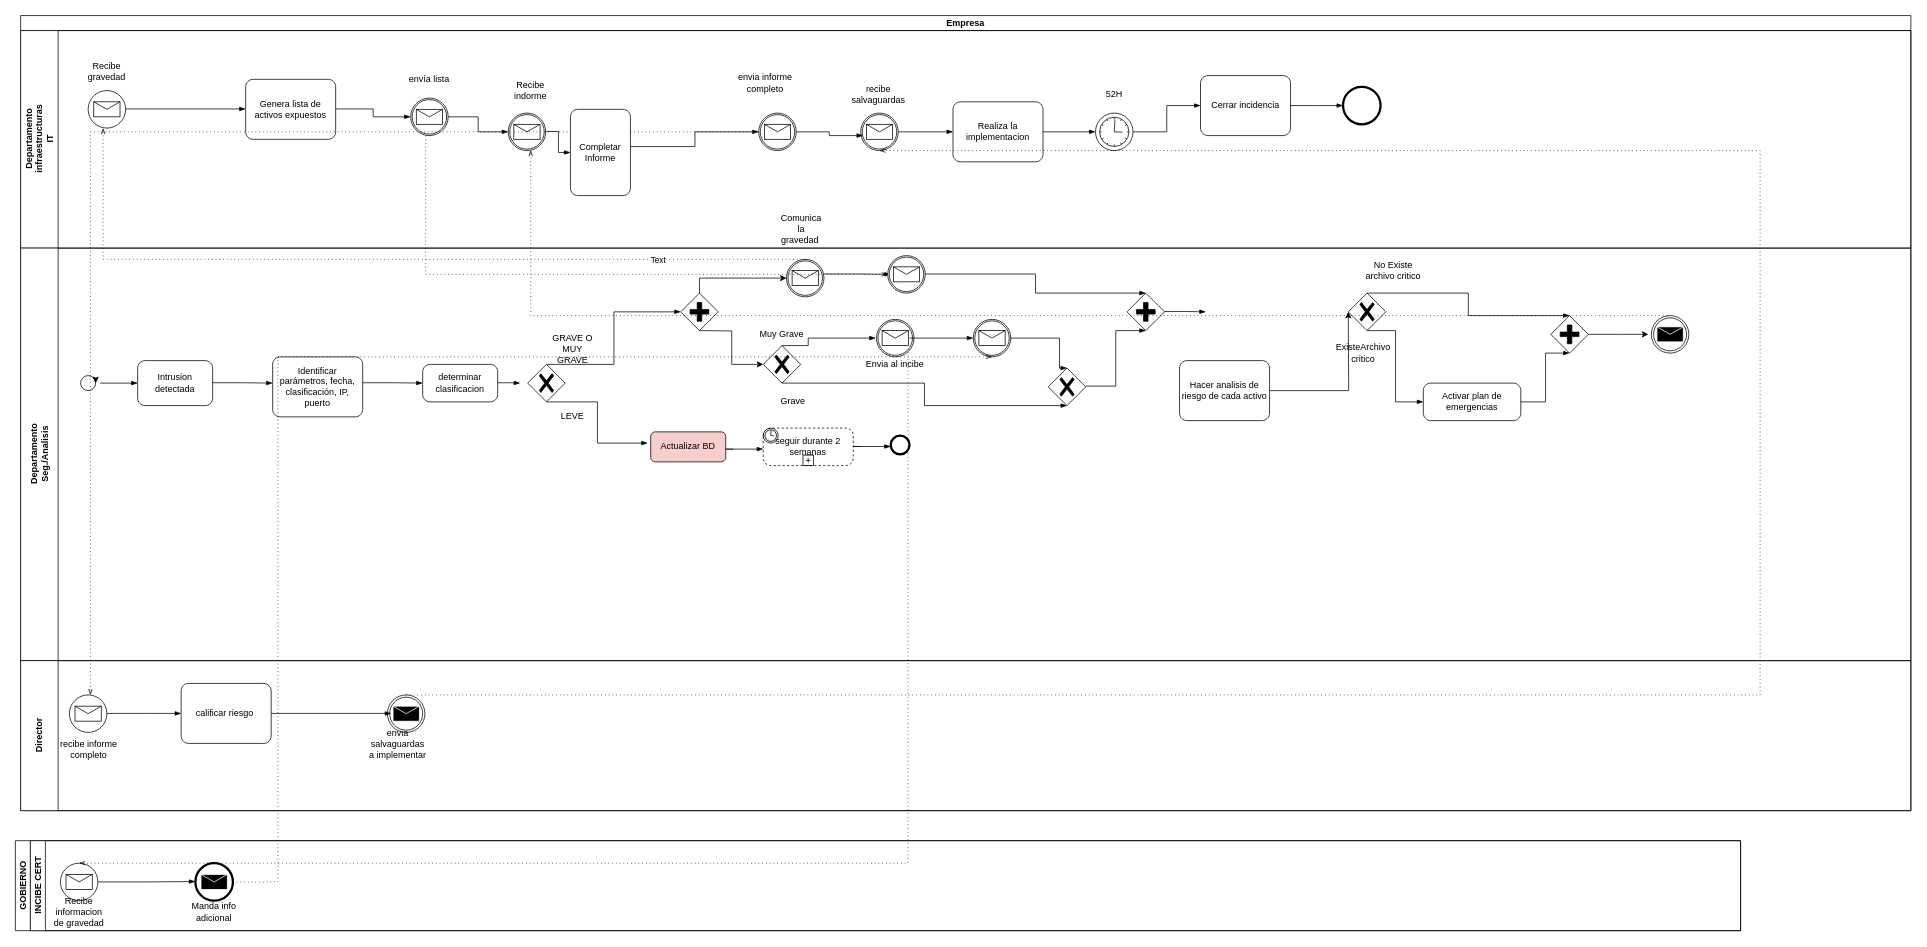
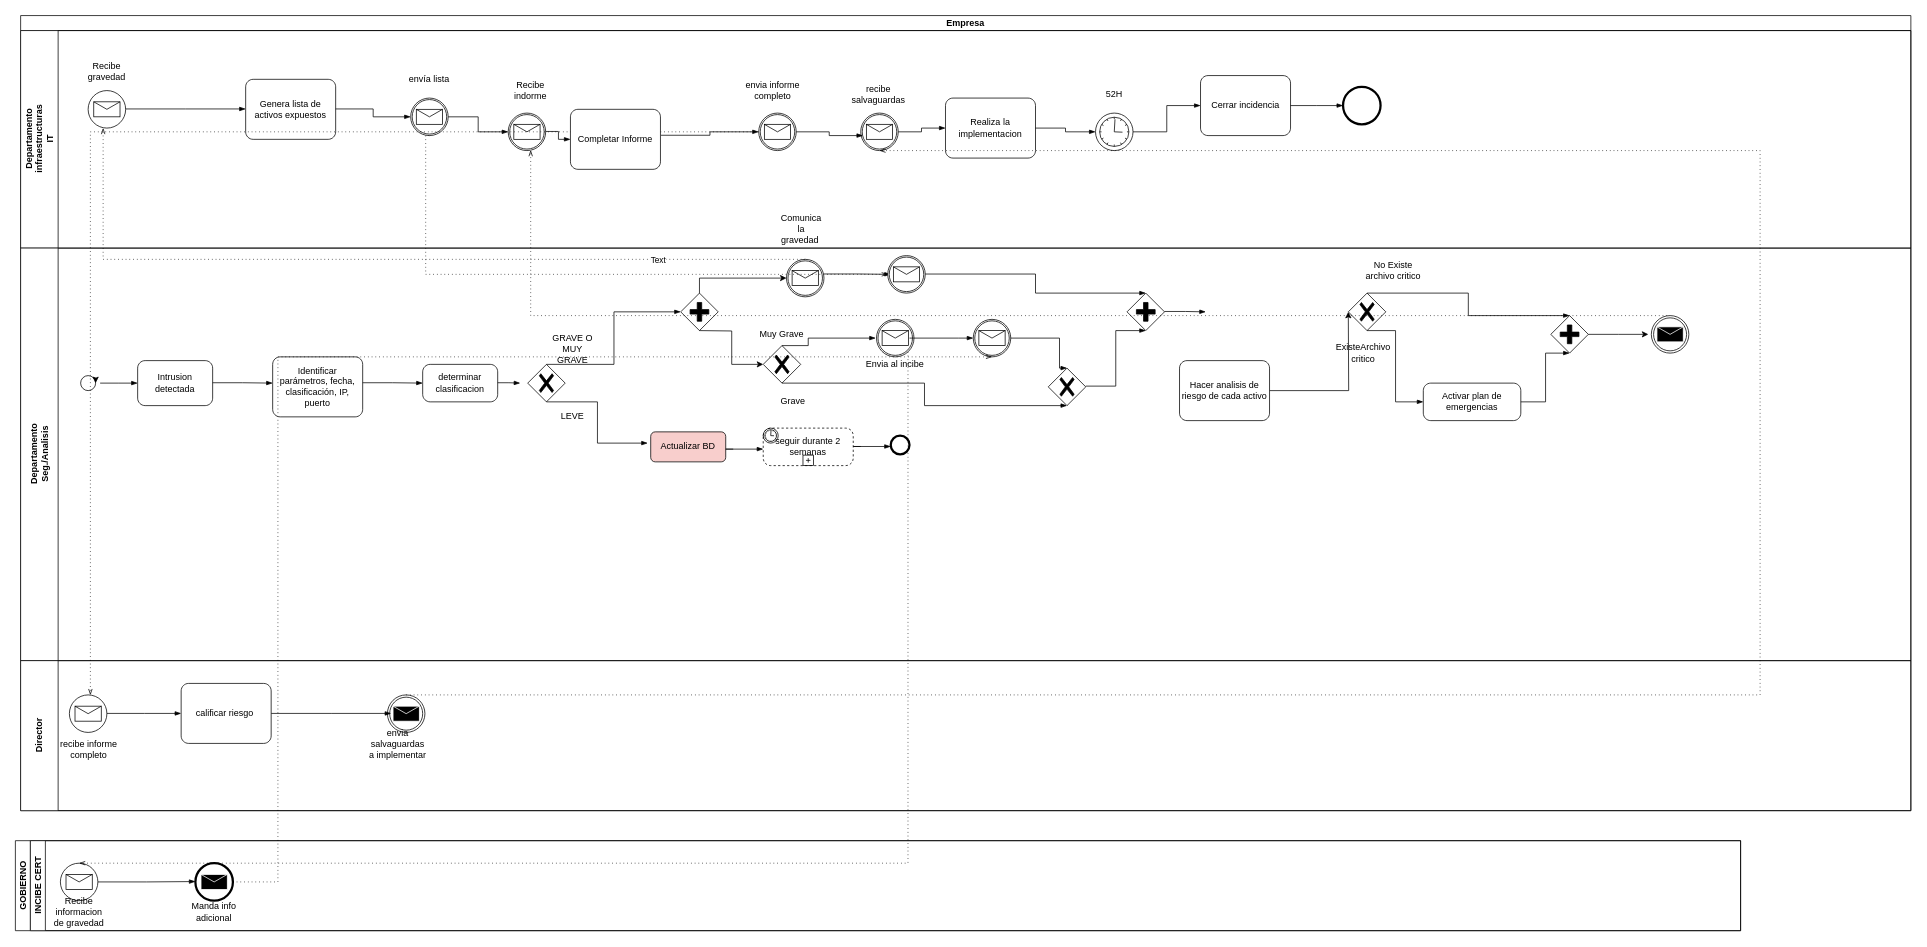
node "envia informe completo": moved (765, 83) -> (773, 90)
node "Realiza la implementacion": moved (998, 132) -> (990, 128)
node "Completar Informe": size 60x86 -> 90x60
